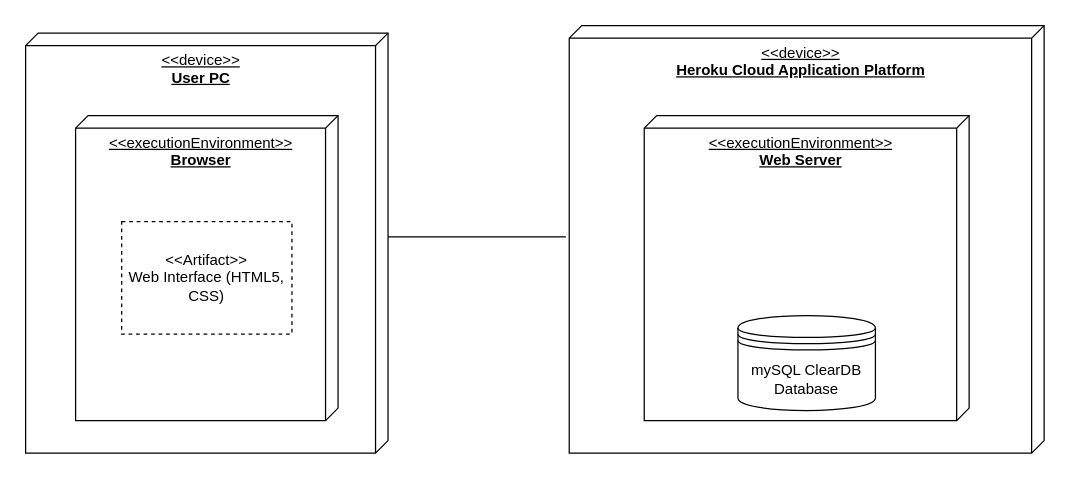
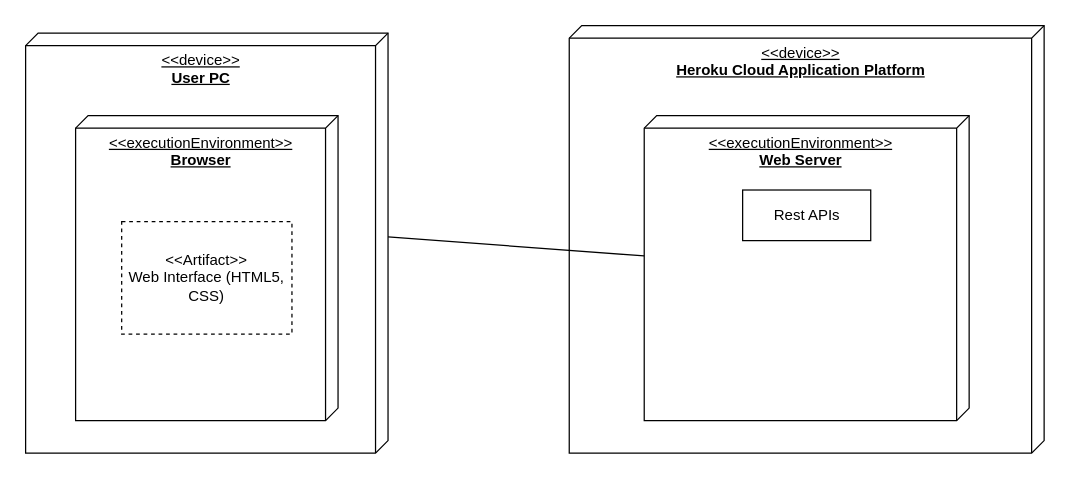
node "Rest APIs": added
edge "<<device>> Heroku Cloud Application Platform" -- "<<device>> User PC": now "<<executionEnvironment>> Web Server" -- "<<device>> User PC"
node "mySQL ClearDB Database": removed
